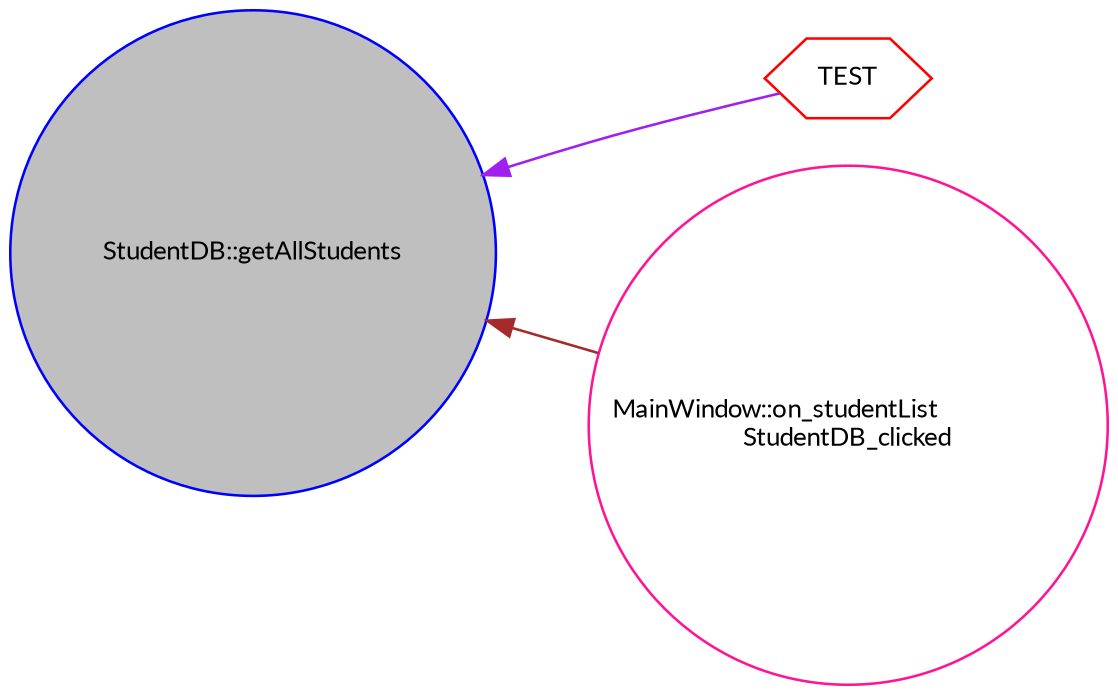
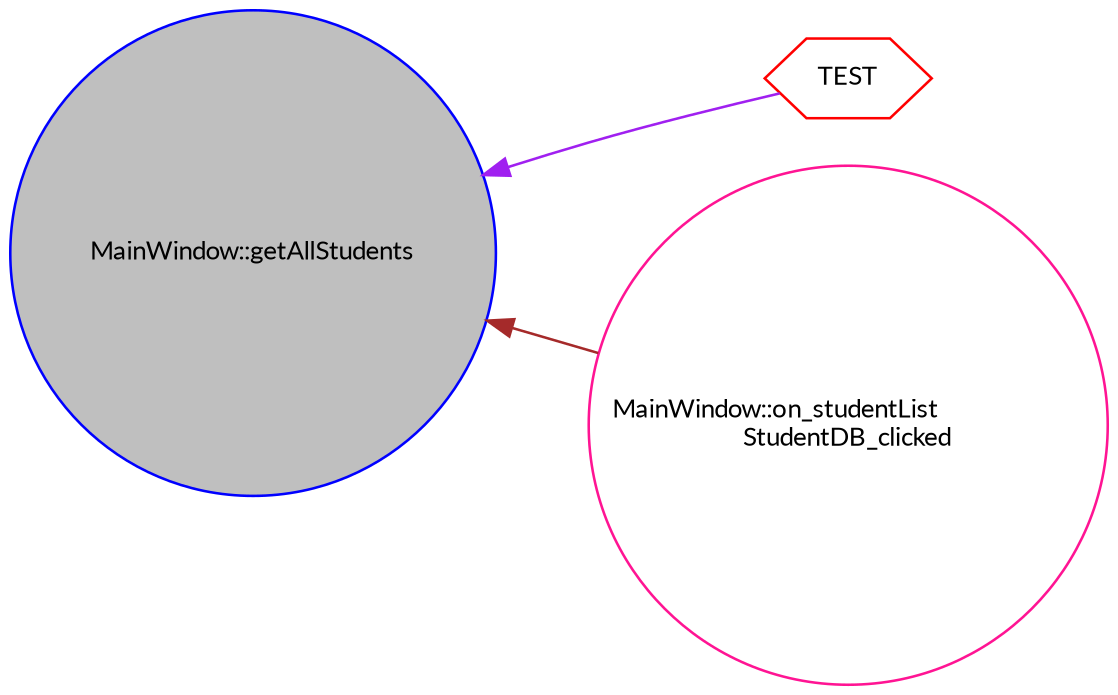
node "StudentDB::getAllStudents": label "StudentDB::getAllStudents" -> "MainWindow::getAllStudents"
